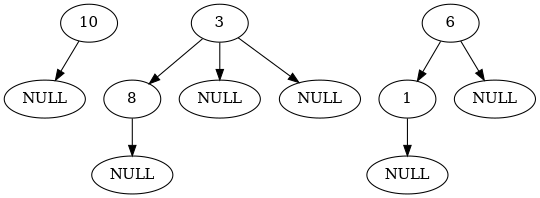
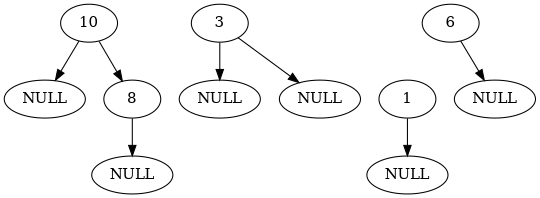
edge "6" -> "1": removed
edge "3" -> "8": now "10" -> "8"
